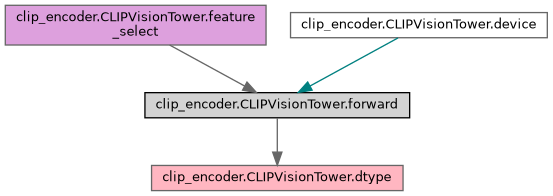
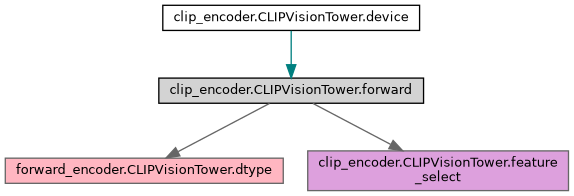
node "clip_encoder.CLIPVisionTower.device": color gray40 -> black
edge "clip_encoder.CLIPVisionTower.feature _select" -> "clip_encoder.CLIPVisionTower.forward": reversed
node "clip_encoder.CLIPVisionTower.dtype": label "clip_encoder.CLIPVisionTower.dtype" -> "forward_encoder.CLIPVisionTower.dtype"
